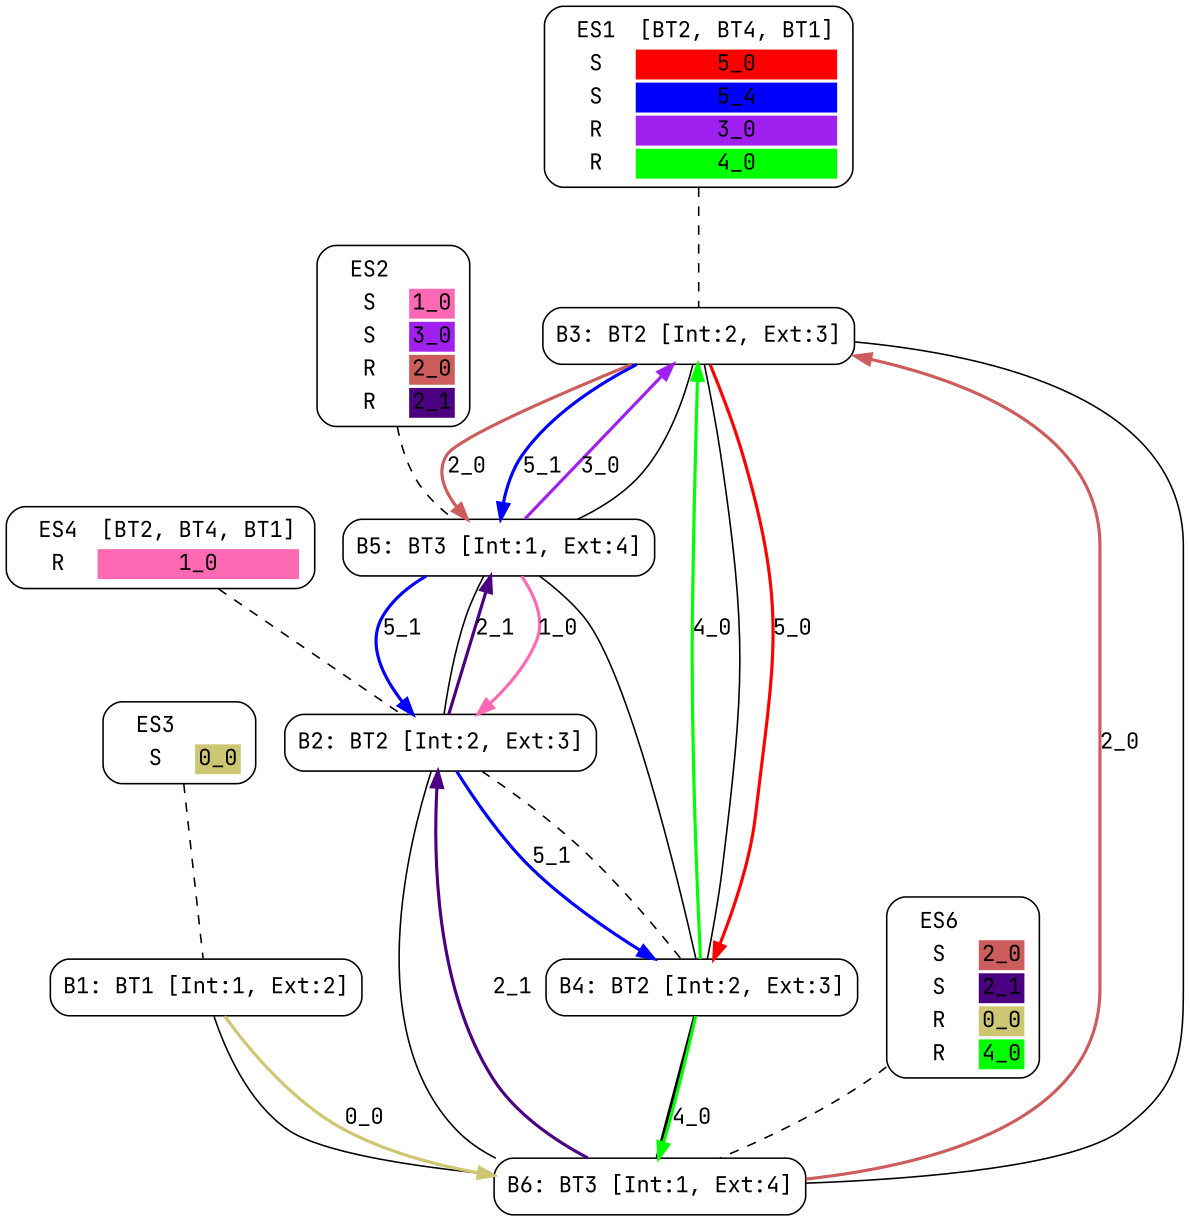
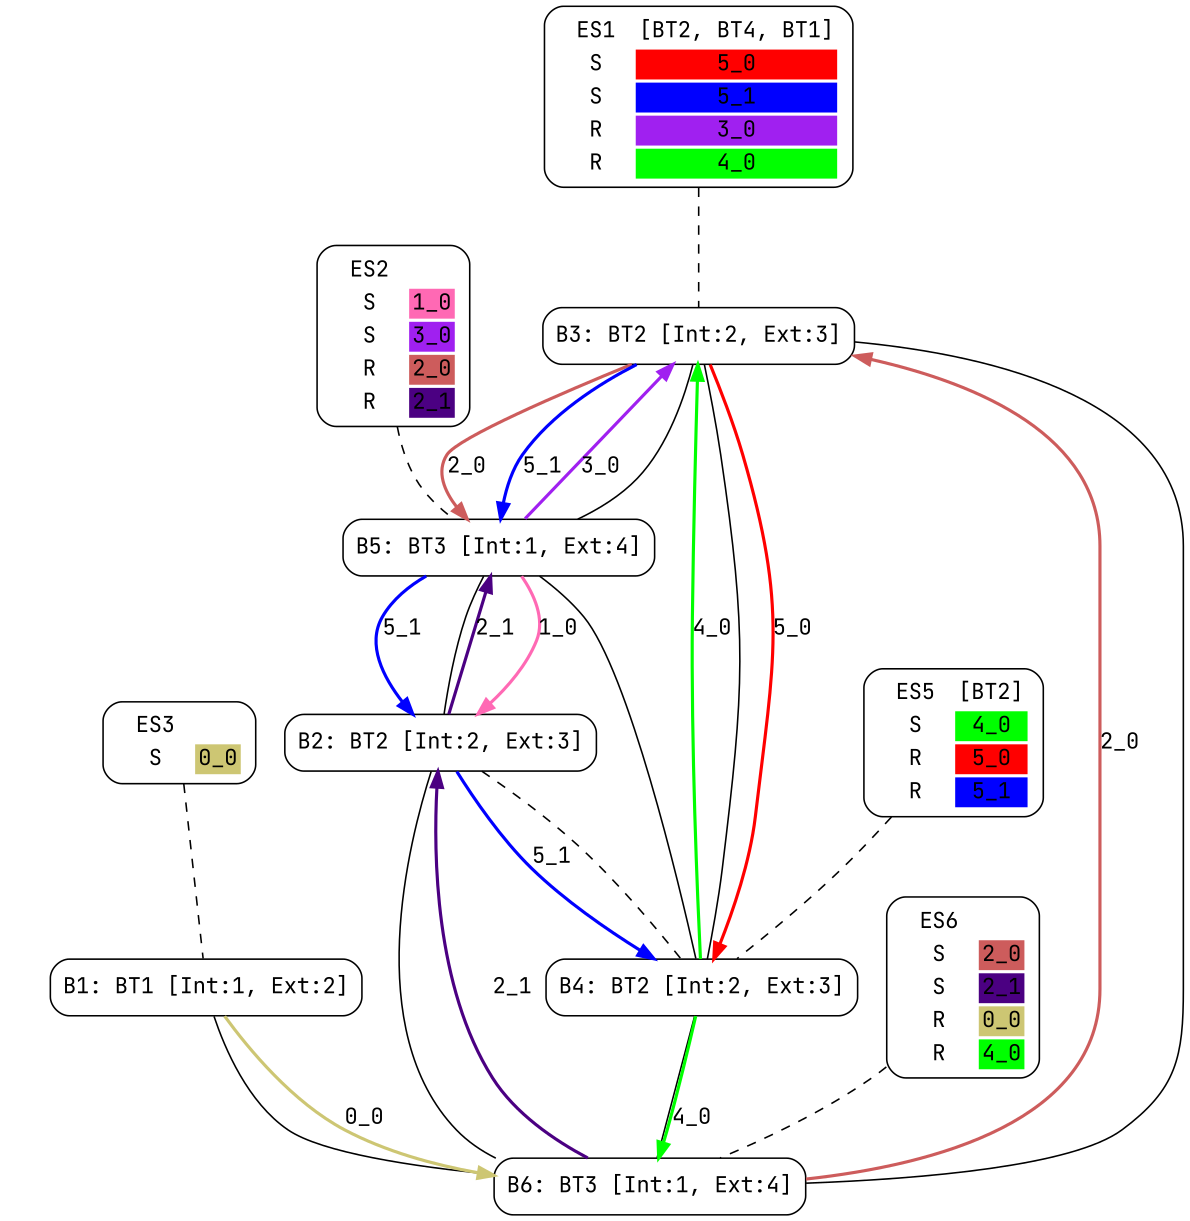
node "ES1": text "5_4" -> "5_1"
node "ES4": removed
node "ES5": added
edge "B4: BT2 [Int:2, Ext:3]" -- "B6: BT3 [Int:1, Ext:4]": style bold -> solid
